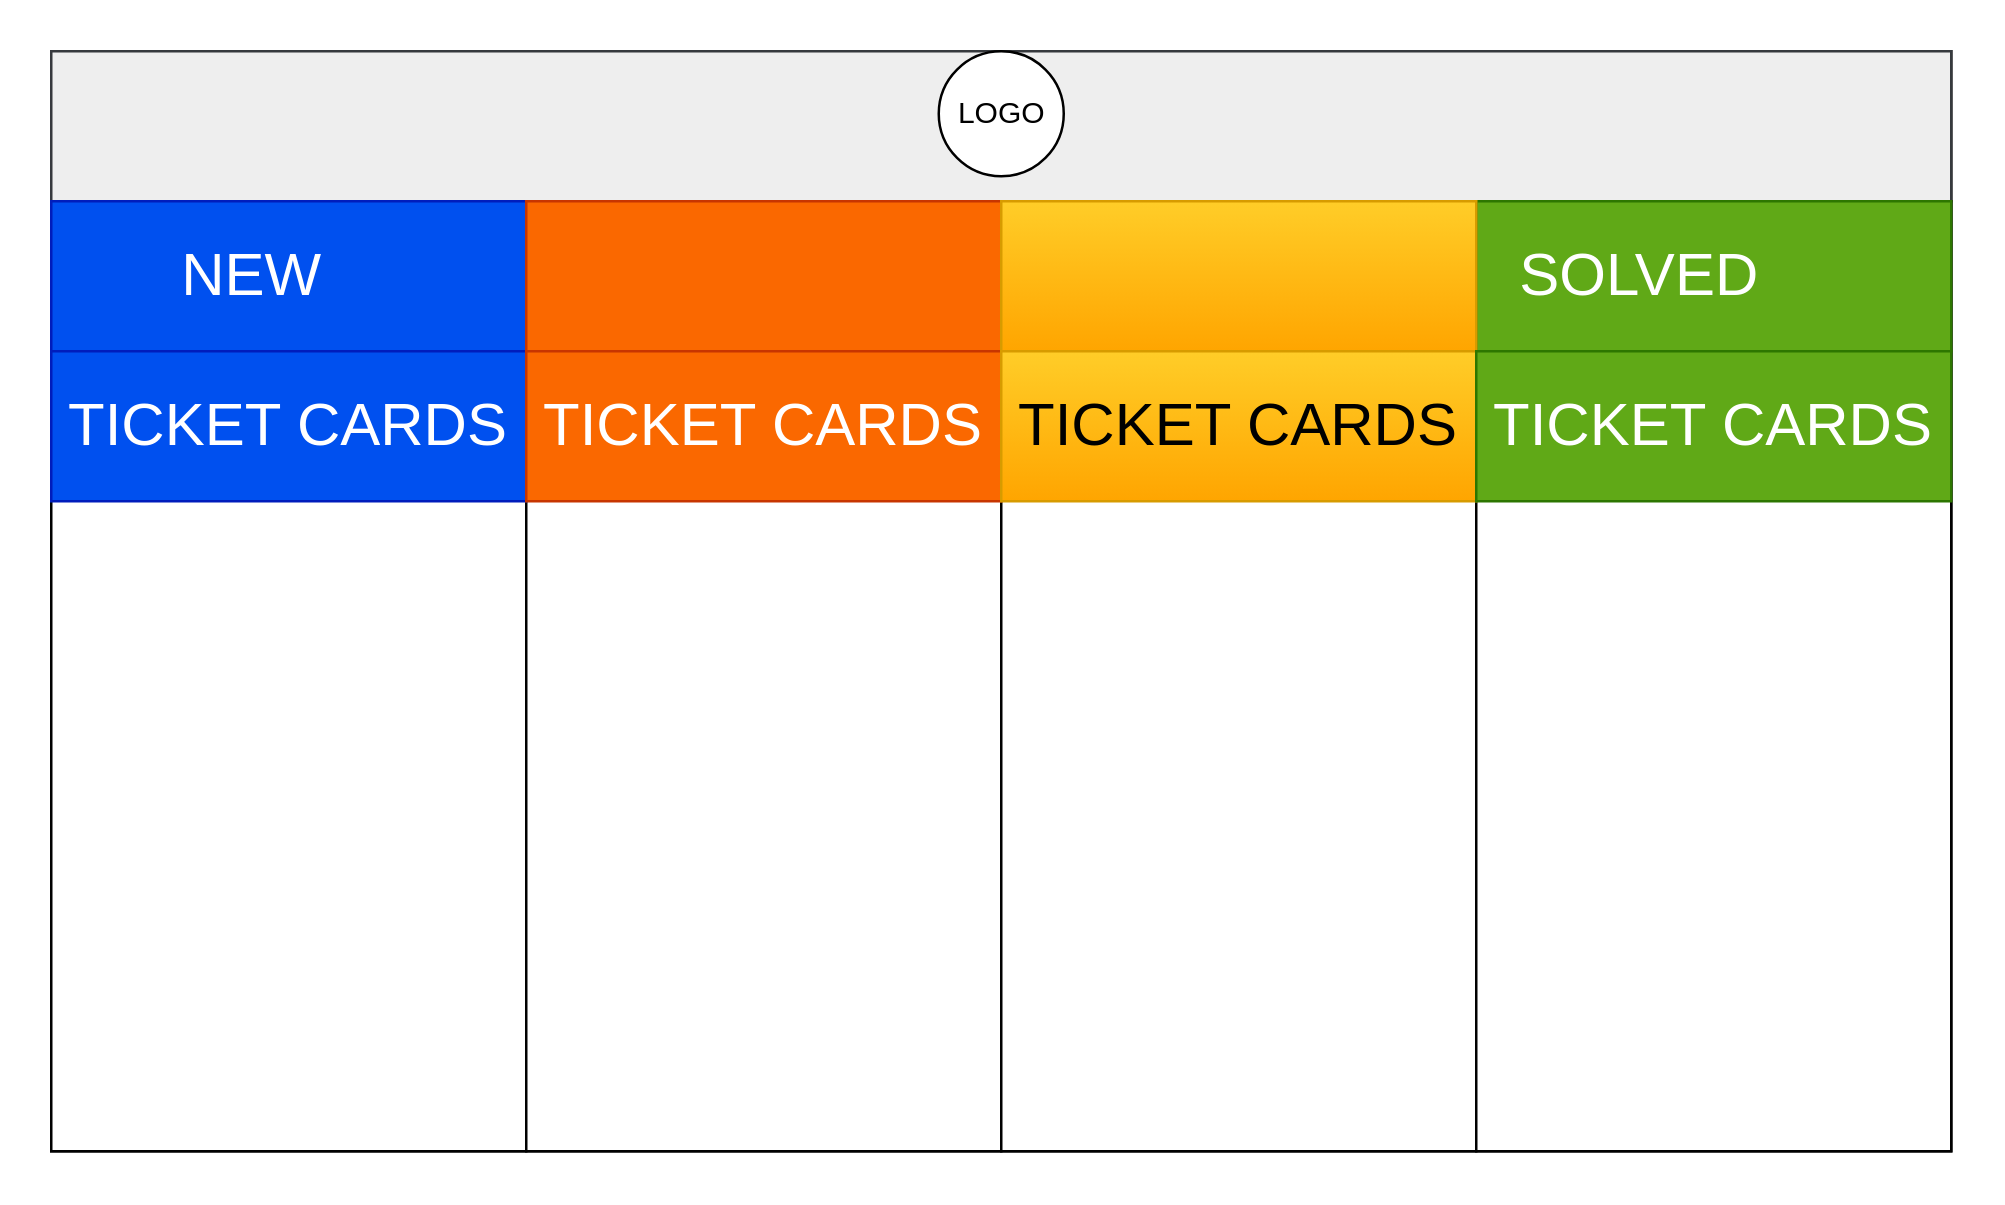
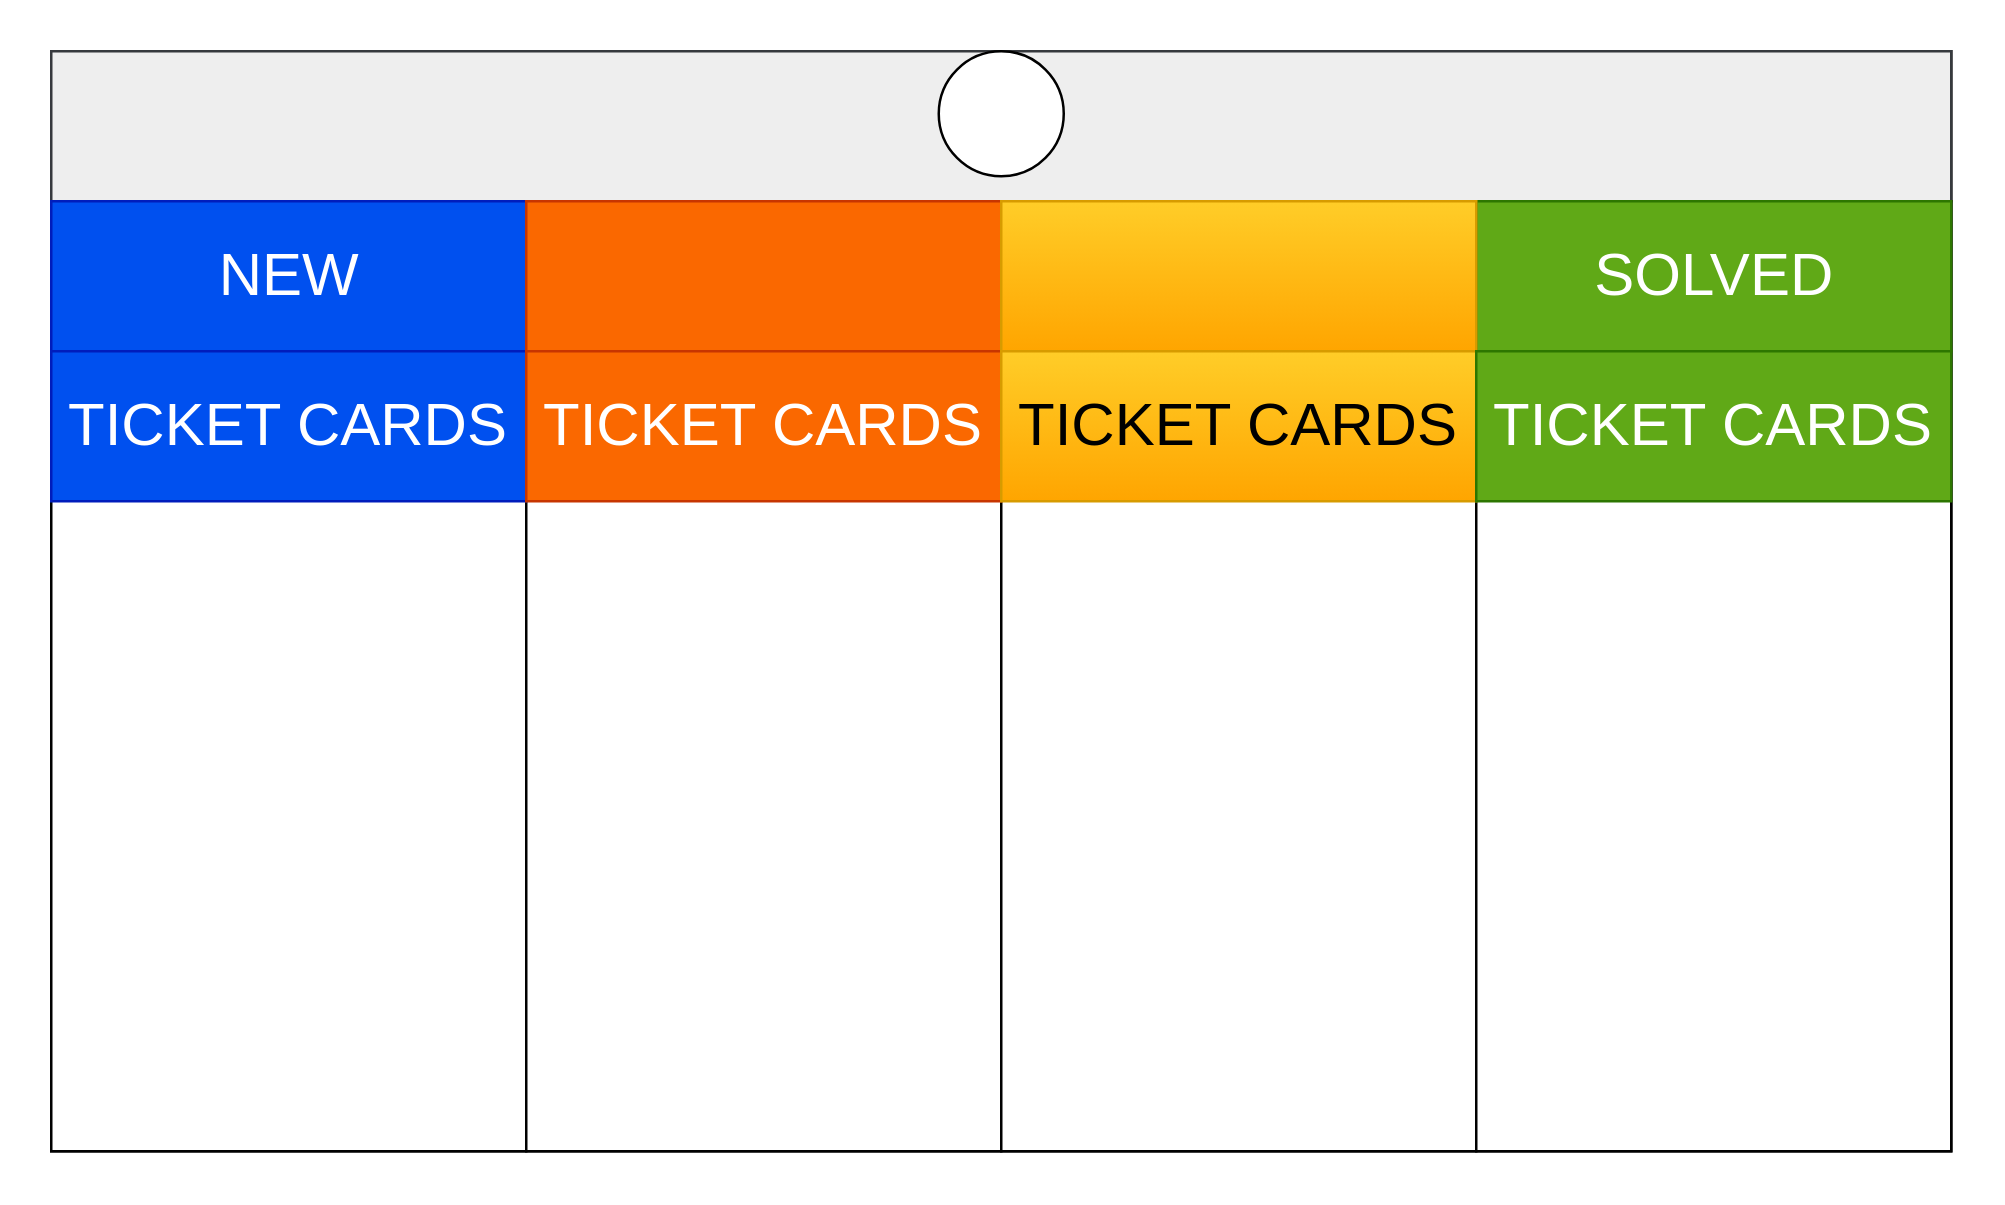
node "LOGO": removed
node "NEW": moved (251, 276) -> (289, 276)
node "SOLVED": moved (1639, 276) -> (1714, 276)
